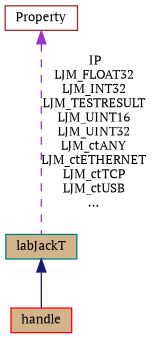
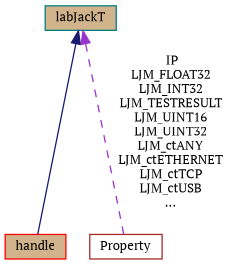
edge "labJackT" -> "Property": reversed
